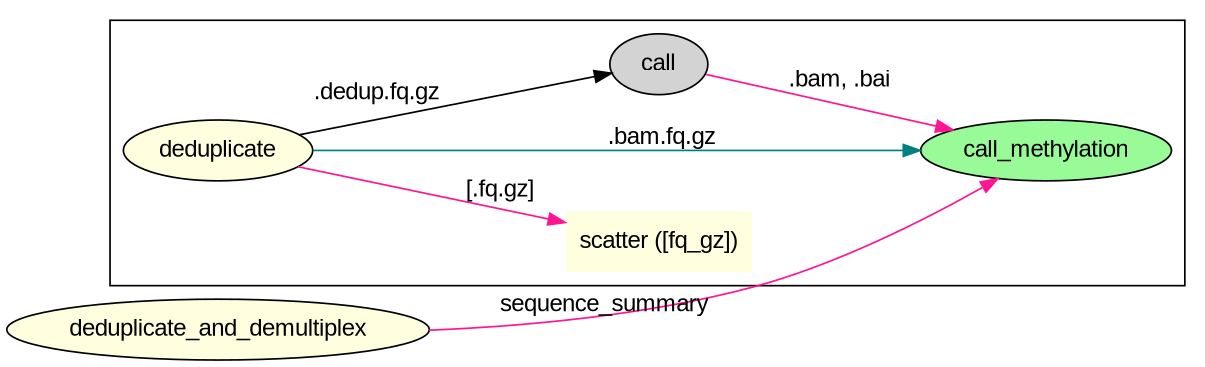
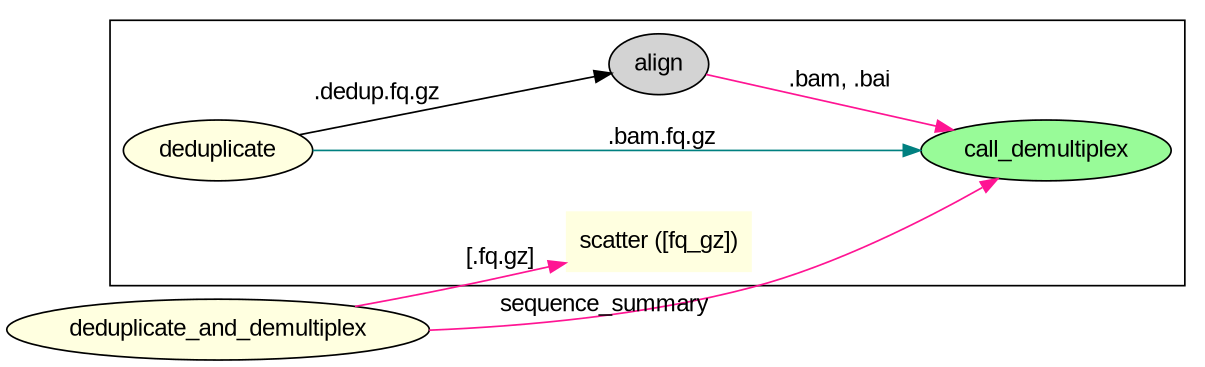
node "call": label "call" -> "align"
node "call_methylation": label "call_methylation" -> "call_demultiplex"
edge "deduplicate" -> "scatter ([fq_gz])": now "deduplicate_and_demultiplex" -> "scatter ([fq_gz])"
